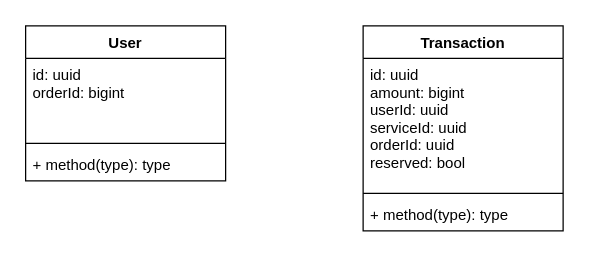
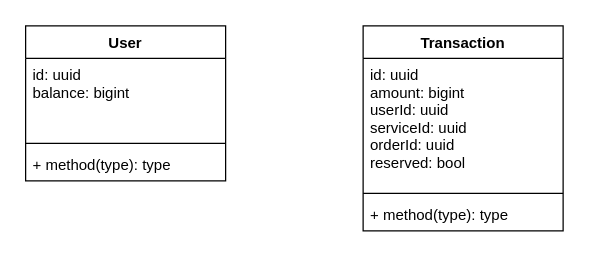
node "id: uuid orderId: bigint": label "id: uuid orderId: bigint" -> "id: uuid balance: bigint"
